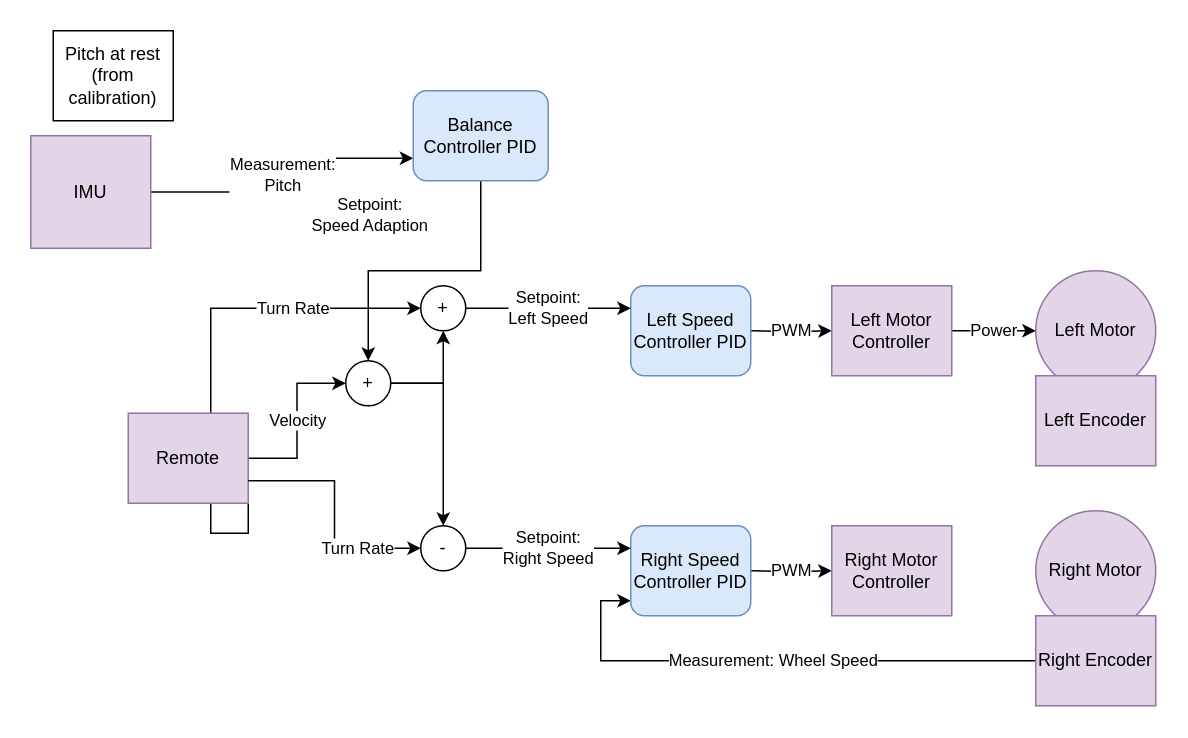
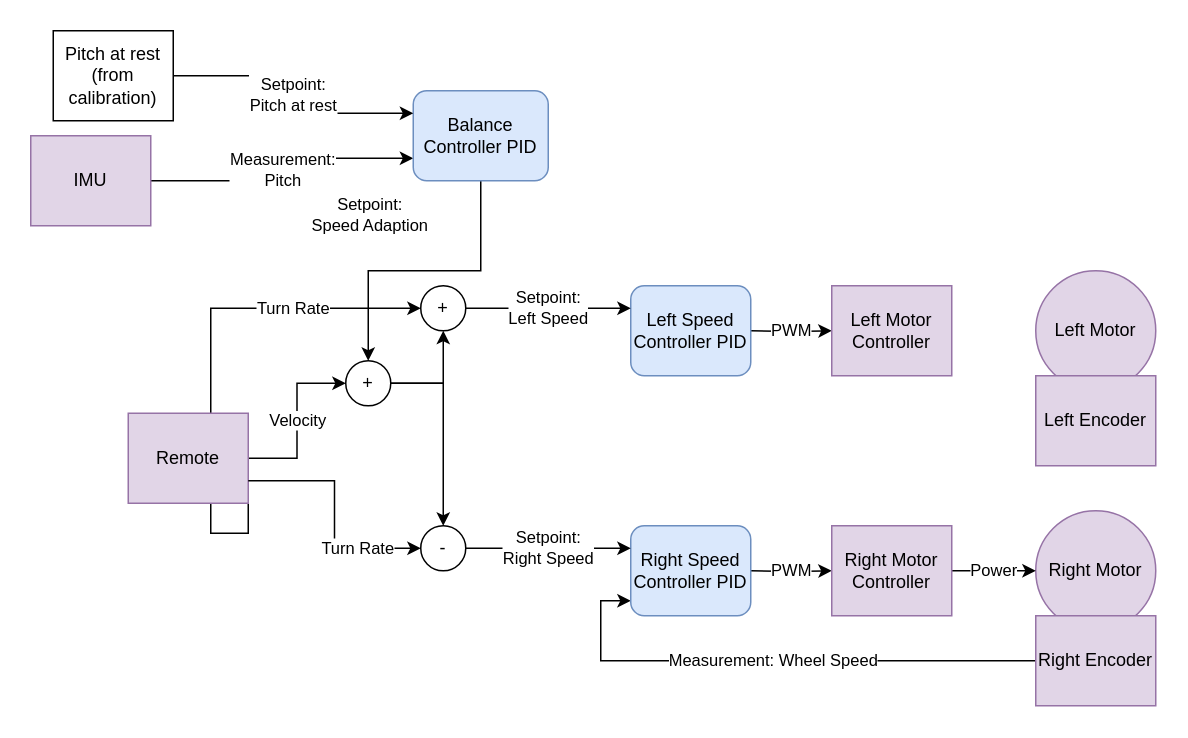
edge "Pitch at rest (from calibration)" -> "Balance Controller PID": added, label "Setpoint: Pitch at rest"
node "IMU": size 120x113 -> 120x90
edge "Left Motor Controller" -> "Left Motor": removed, label "Power"
edge "Right Motor Controller" -> "Right Motor": added, label "Power"
